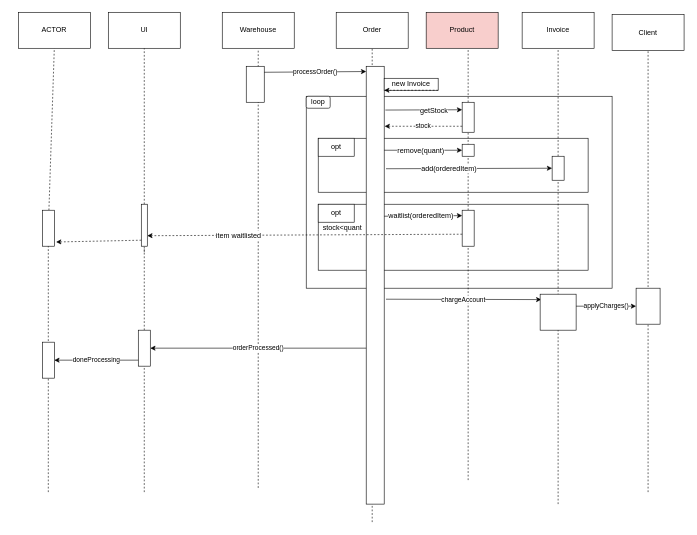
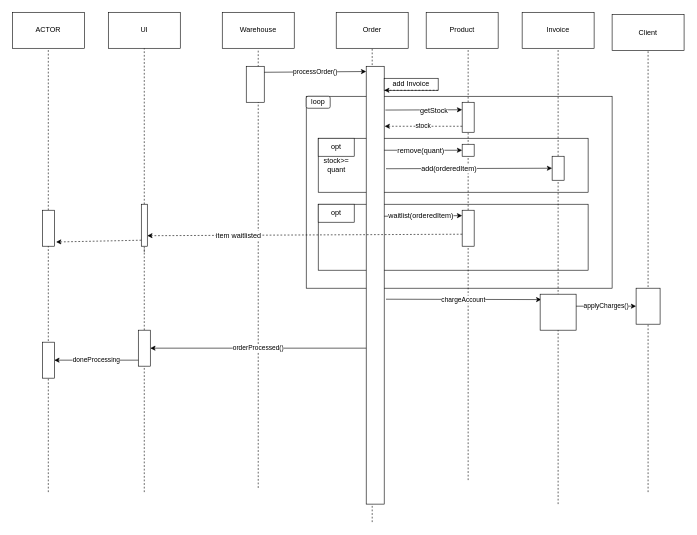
node "ACTOR": moved (54, 30) -> (48, 30)
node "Product": fillcolor #f8cecc -> #ffffff
node "new Invoice": label "new Invoice" -> "add Invoice"
node "stock>= quant": added
node "stock<quant": removed
